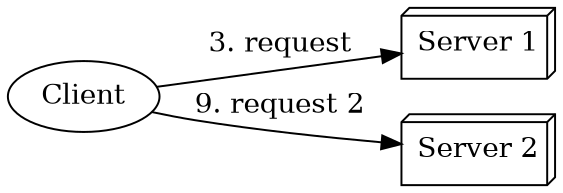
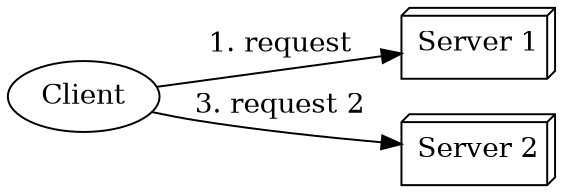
edge "Client" -> "Server 1": label "3. request" -> "1. request"
edge "Client" -> "Server 2": label "9. request 2" -> "3. request 2"
